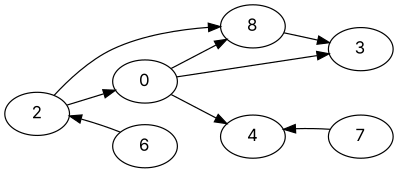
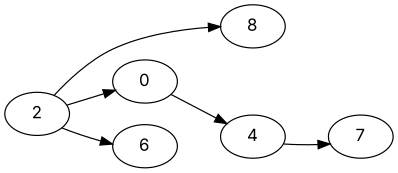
node "3": removed
edge "0" -> "8": removed
edge "6" -> "2": reversed
edge "7" -> "4": reversed
